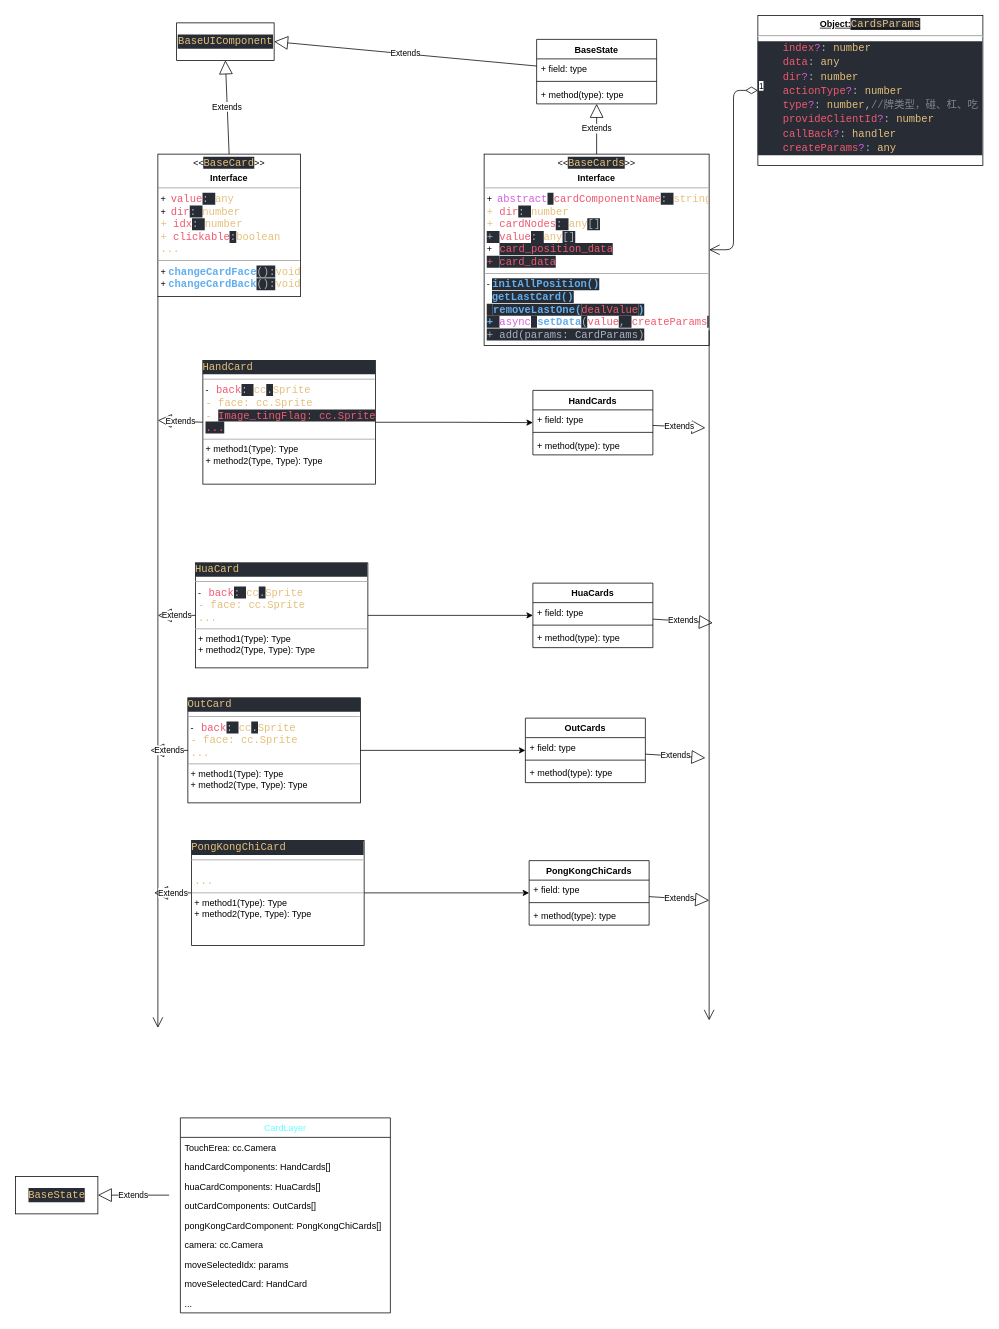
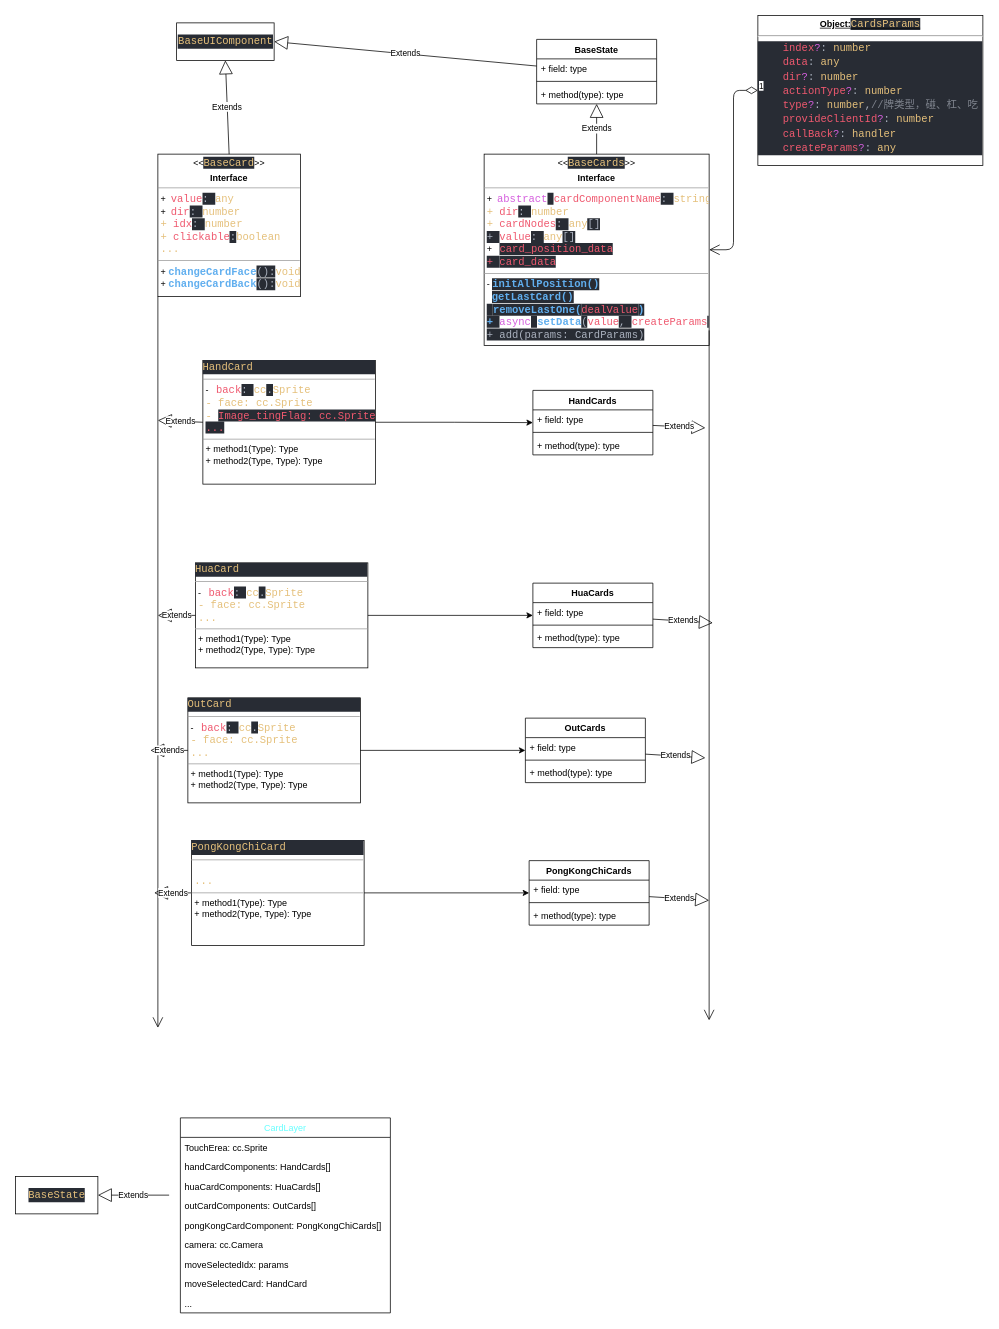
node "TouchErea: cc.Camera": label "TouchErea: cc.Camera" -> "TouchErea: cc.Sprite"
